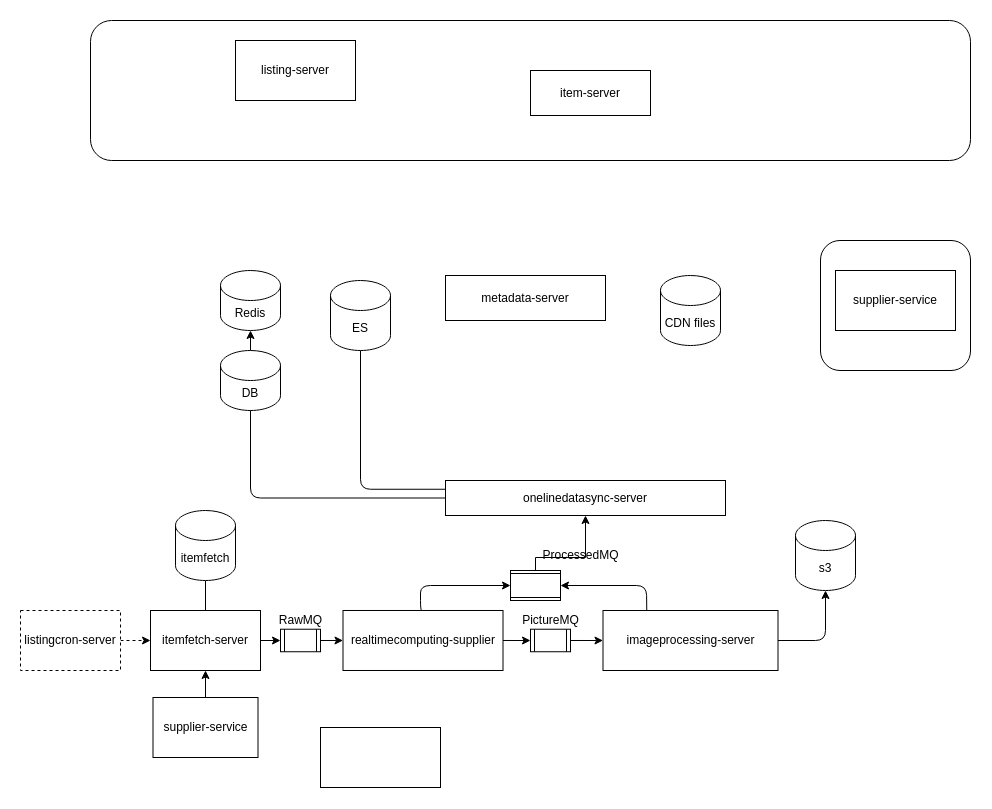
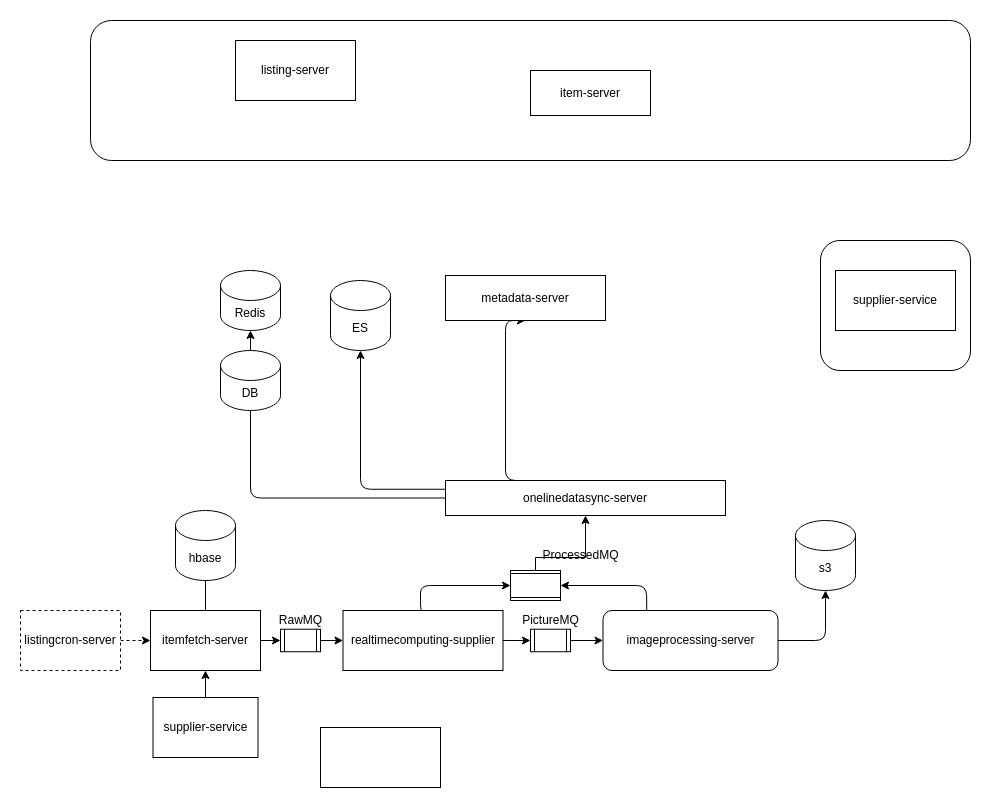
node "CDN files": removed
edge "ES" -- "onelinedatasync-server": arrowhead none -> classic
edge "onelinedatasync-server" -> "metadata-server": added
node "itemfetch": label "itemfetch" -> "hbase"
node "imageprocessing-server": shape rectangle -> rounded rectangle
